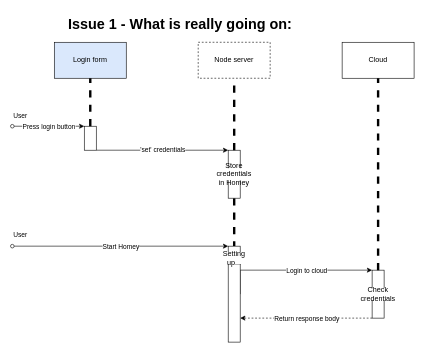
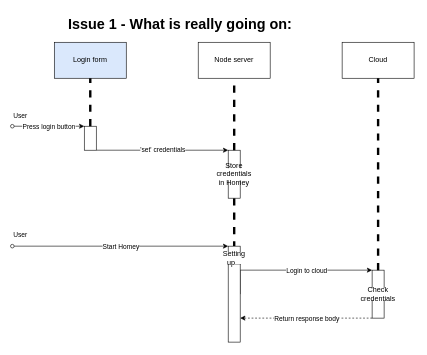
node "Node server": style dashed -> solid
